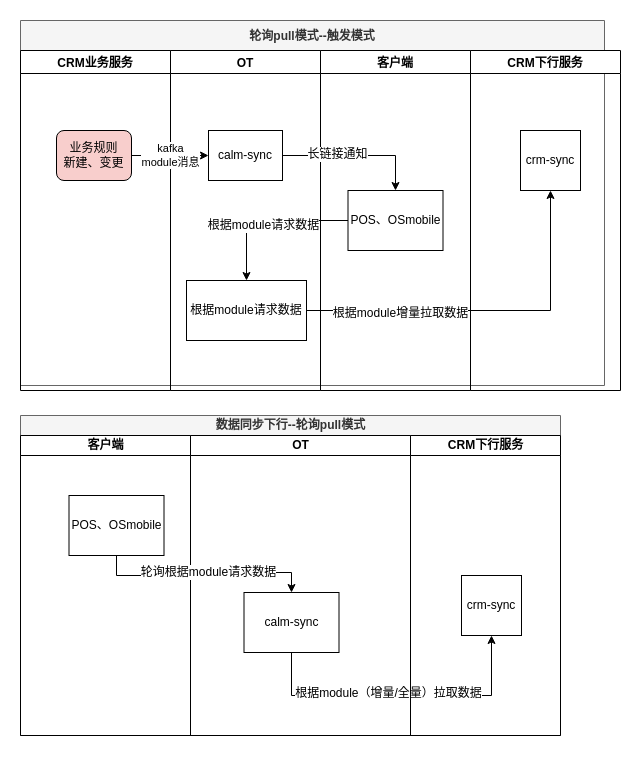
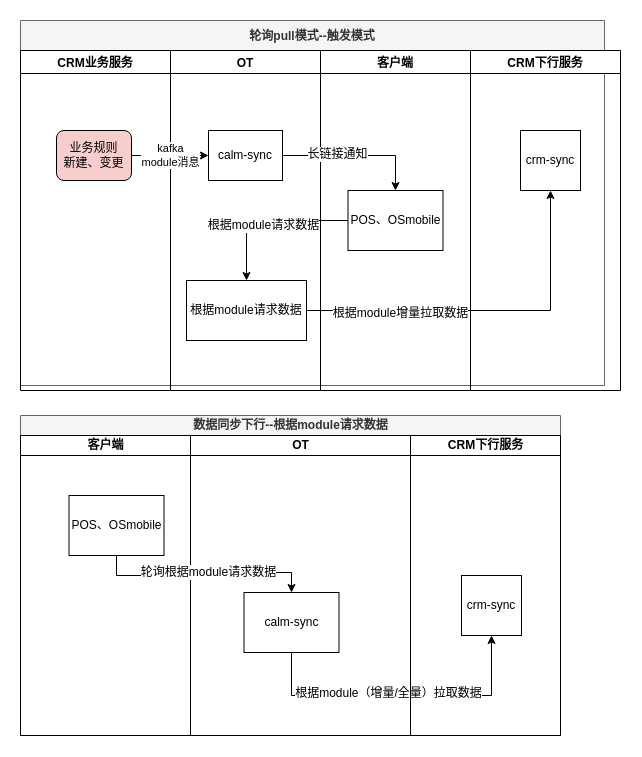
node "数据同步下行--轮询pull模式": label "数据同步下行--轮询pull模式" -> "数据同步下行--根据module请求数据"
